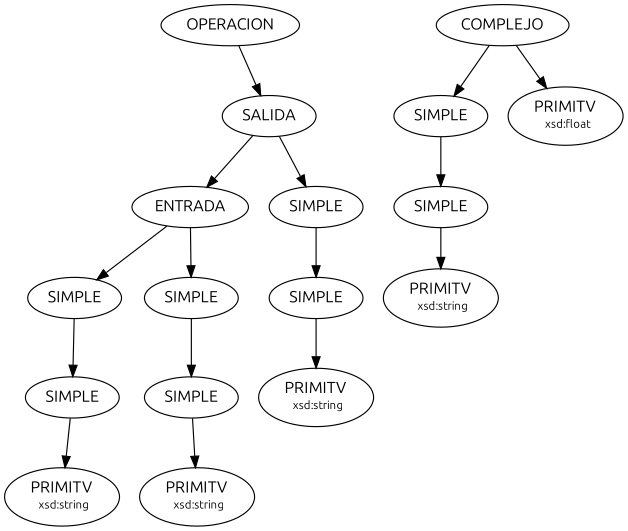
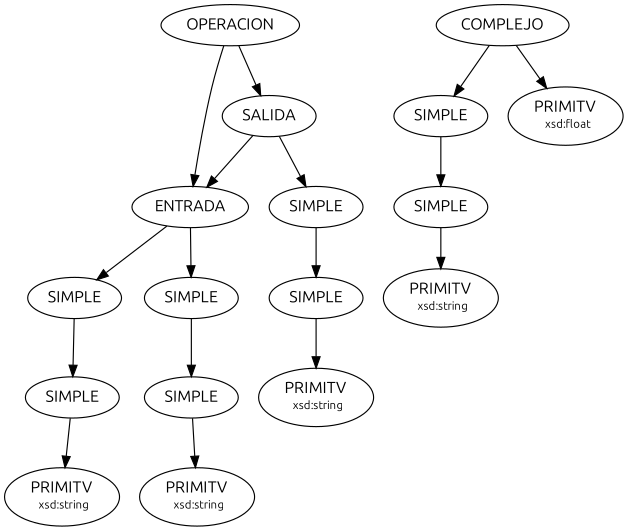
edge "OPERACION" -> "ENTRADA": added
